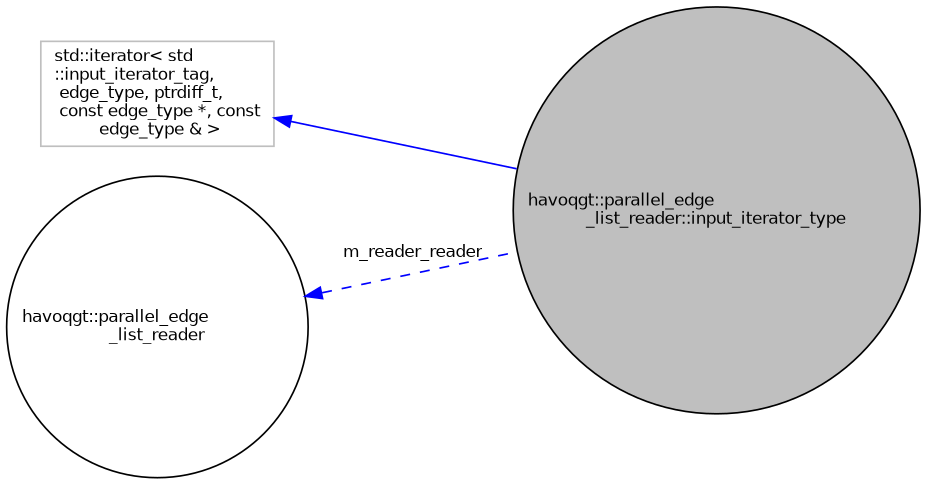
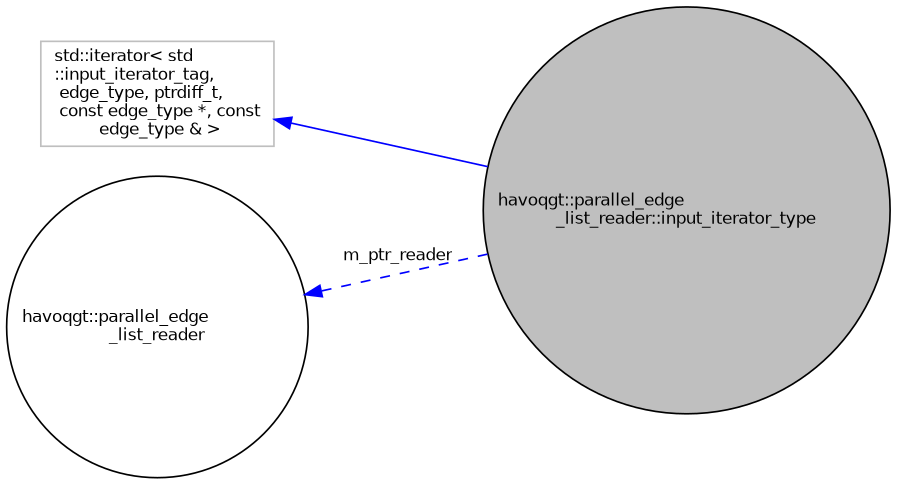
edge "havoqgt::parallel_edge _list_reader::input_iterator_type" -> "havoqgt::parallel_edge _list_reader": label " m_reader_reader" -> " m_ptr_reader"
